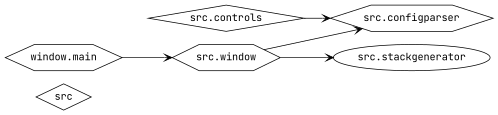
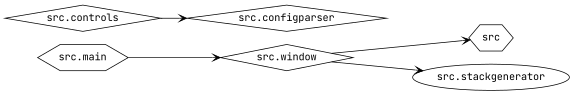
node "src.configparser": shape hexagon -> diamond
edge "src.window" -> "src.configparser": now "src.window" -> "src"
node "window.main": label "window.main" -> "src.main"
node "src.window": shape hexagon -> diamond
node "src": shape diamond -> hexagon
